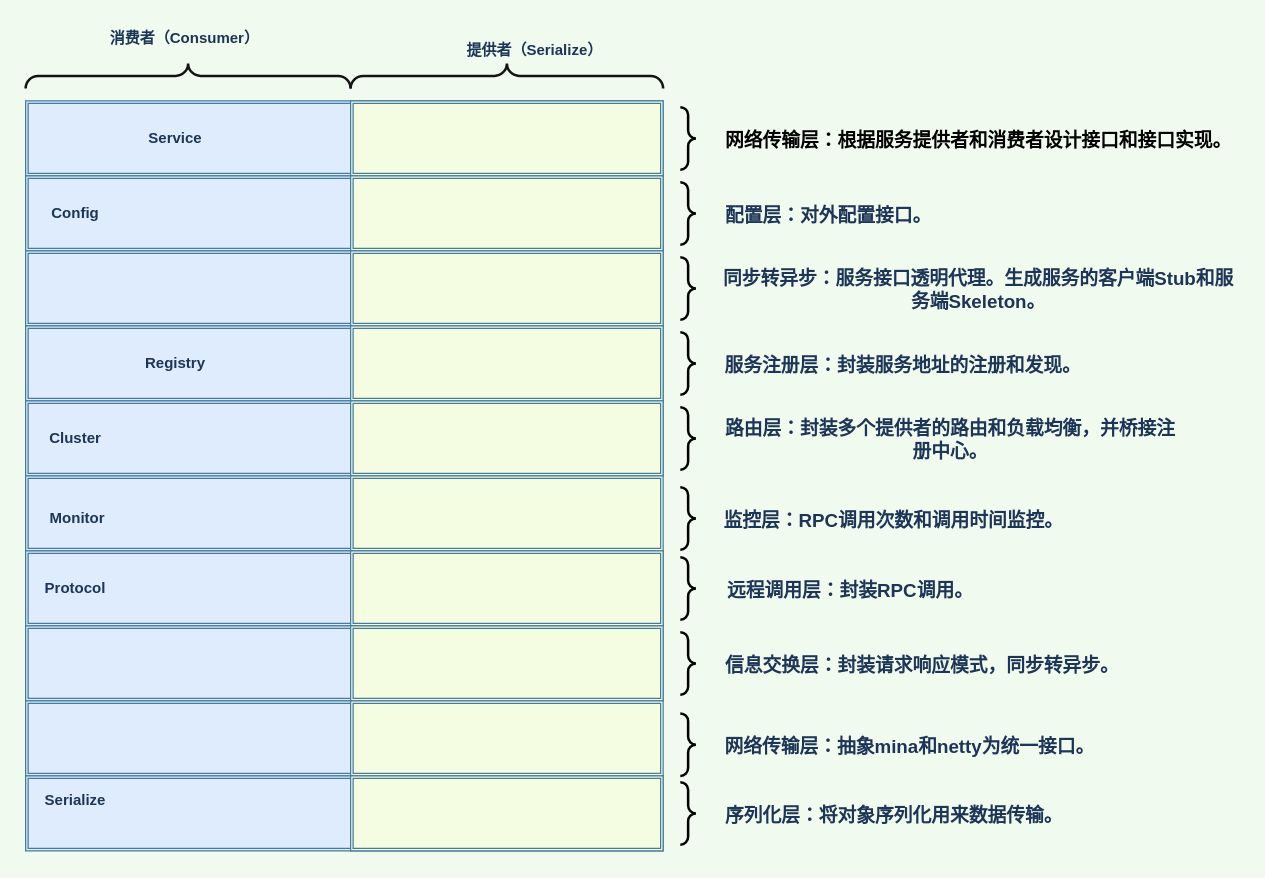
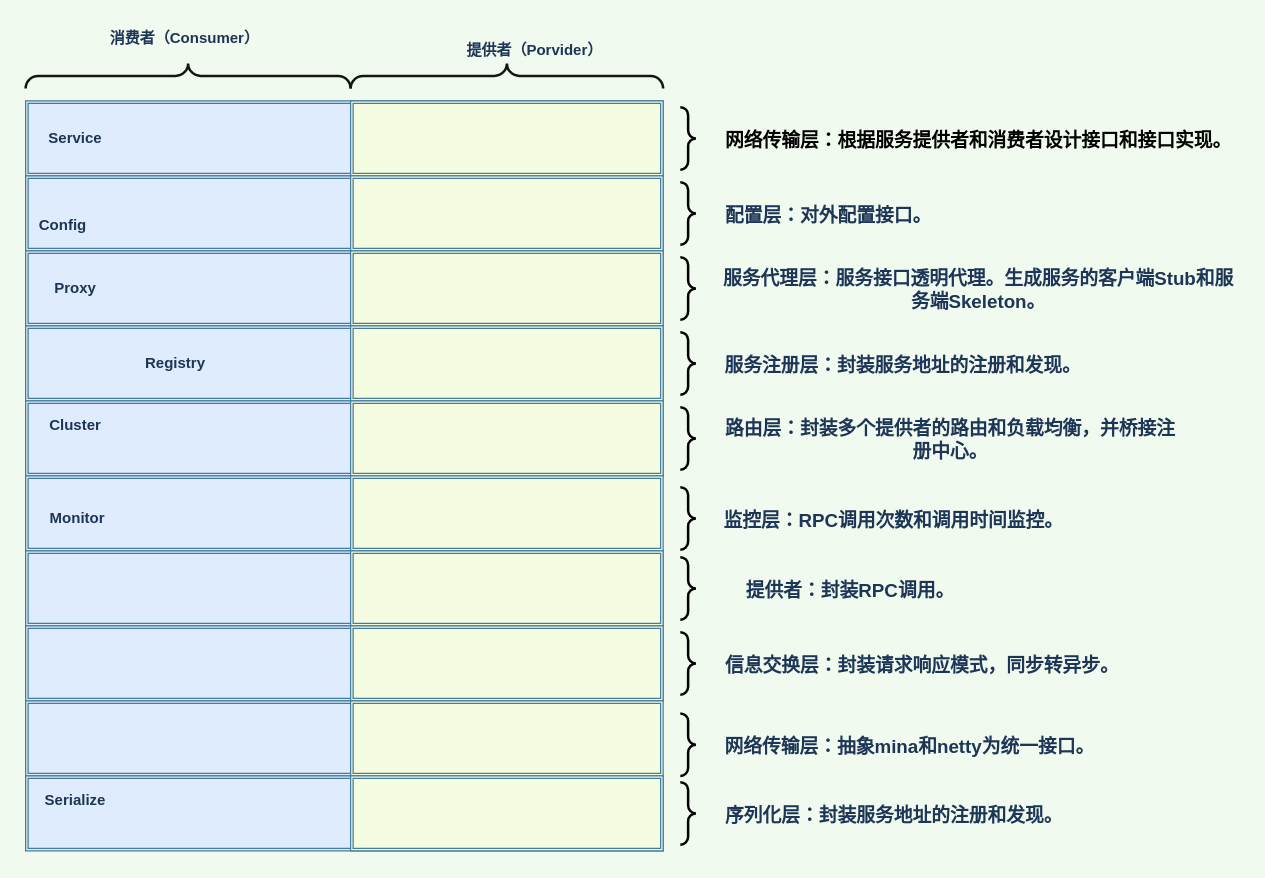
node "提供者（Serialize）": label "提供者（Serialize）" -> "提供者（Porvider）"
node "Service": moved (176, 138) -> (76, 138)
node "Config": moved (76, 213) -> (63, 226)
node "Proxy": added
node "同步转异步：服务接口透明代理。生成服务的客户端Stub和服务端Skeleton。": label "同步转异步：服务接口透明代理。生成服务的客户端Stub和服务端Skeleton。" -> "服务代理层：服务接口透明代理。生成服务的客户端Stub和服务端Skeleton。"
node "Cluster": moved (76, 438) -> (76, 426)
node "Protocol": removed
node "远程调用层：封装RPC调用。": label "远程调用层：封装RPC调用。" -> "提供者：封装RPC调用。"
node "序列化层：将对象序列化用来数据传输。": label "序列化层：将对象序列化用来数据传输。" -> "序列化层：封装服务地址的注册和发现。"
